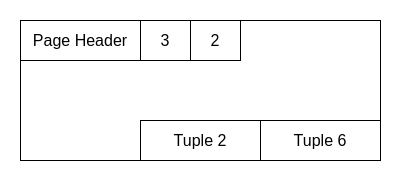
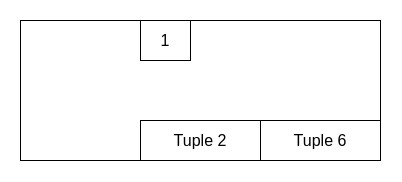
node "Page Header": removed
node "3": label "3" -> "1"
node "2": removed
